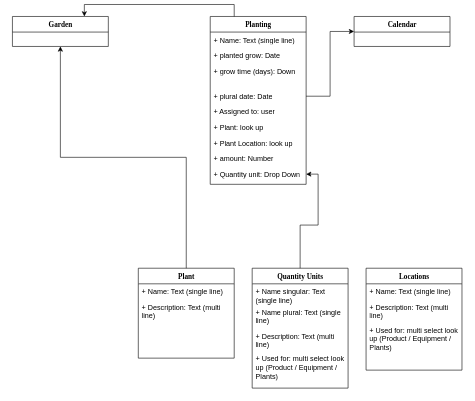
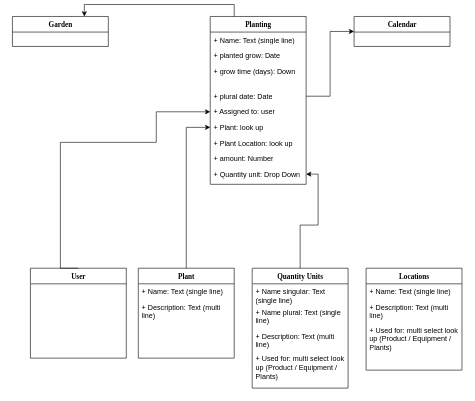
edge "Plant" -> "Garden": now "Plant" -> "+ Plant: look up"
edge "User" -> "+ Assigned to: user": added
node "User": added
